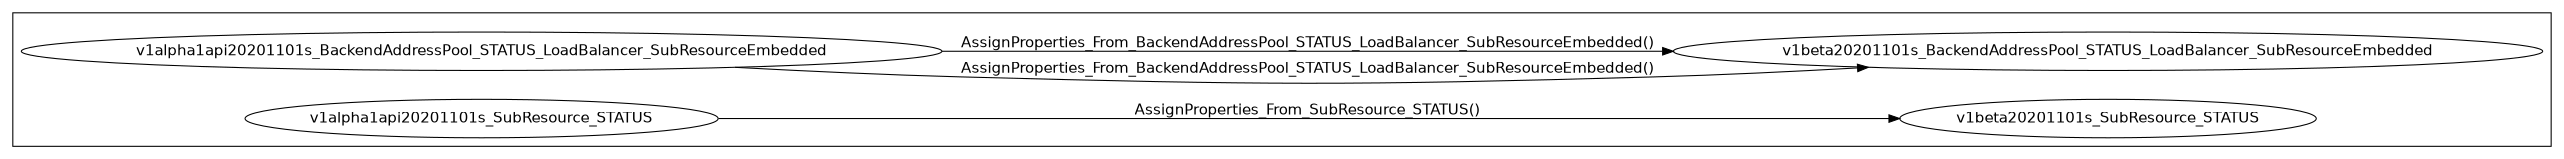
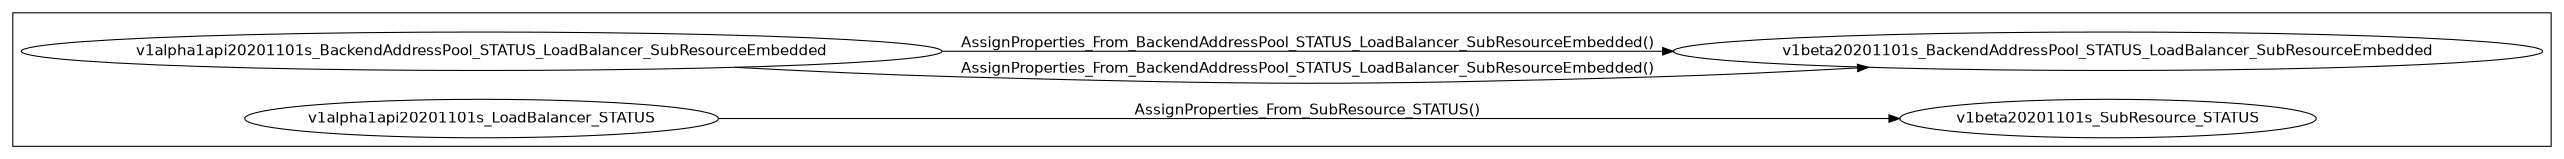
node "v1alpha1api20201101s_SubResource_STATUS": label "v1alpha1api20201101s_SubResource_STATUS" -> "v1alpha1api20201101s_LoadBalancer_STATUS"
